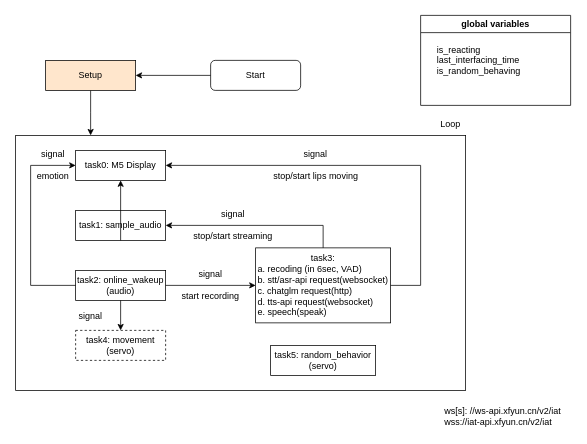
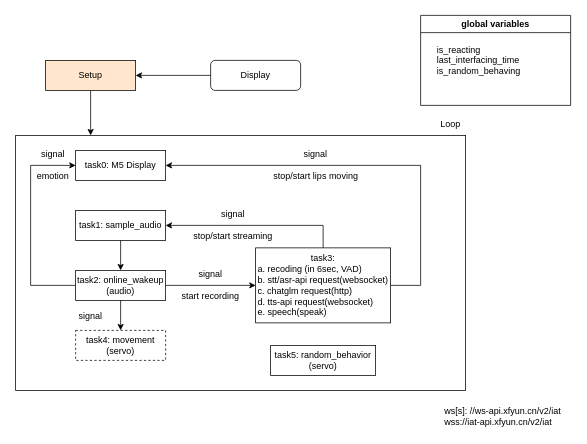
node "Start": label "Start" -> "Display"
edge "task1: sample_audio" -> "task0: M5 Display": now "task1: sample_audio" -> "task2: online_wakeup (audio)"
